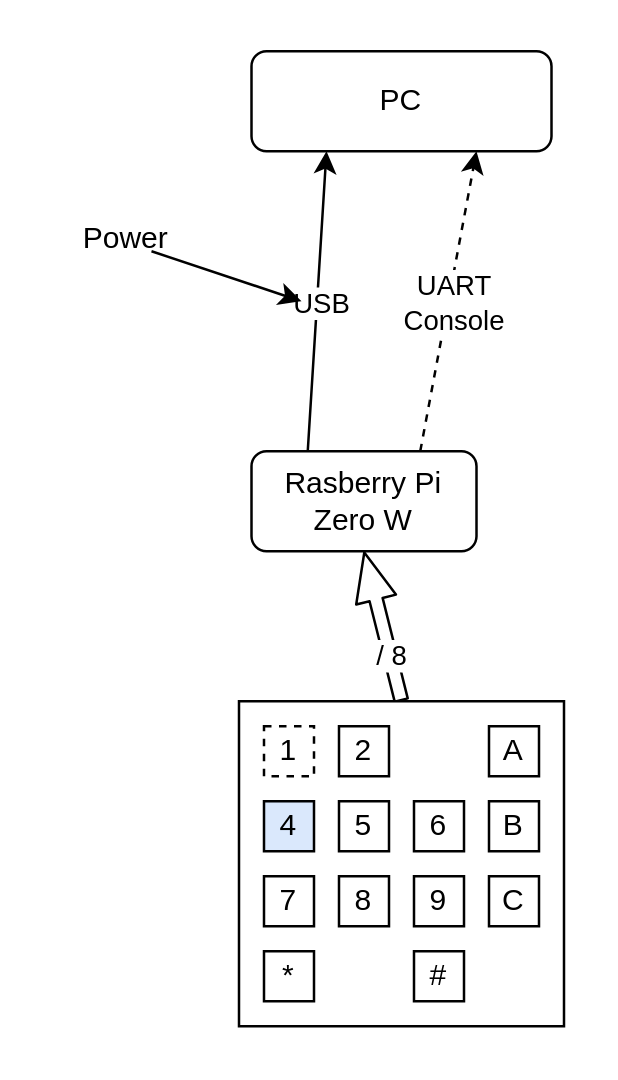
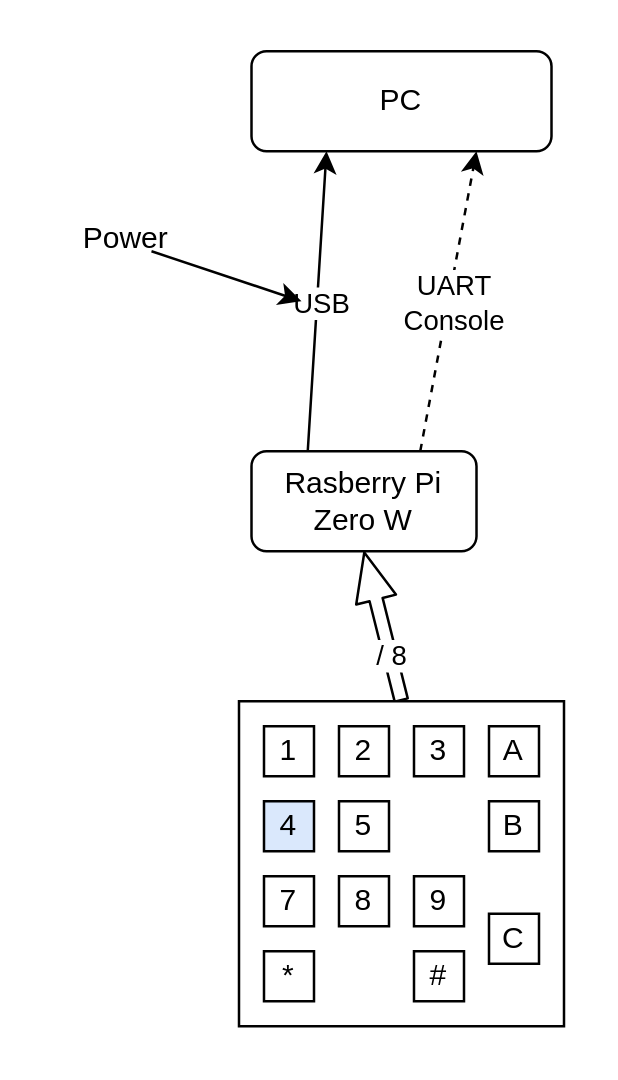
node "1": style dashed -> solid
node "3": added
node "6": removed
node "C": moved (514, 901) -> (514, 939)
